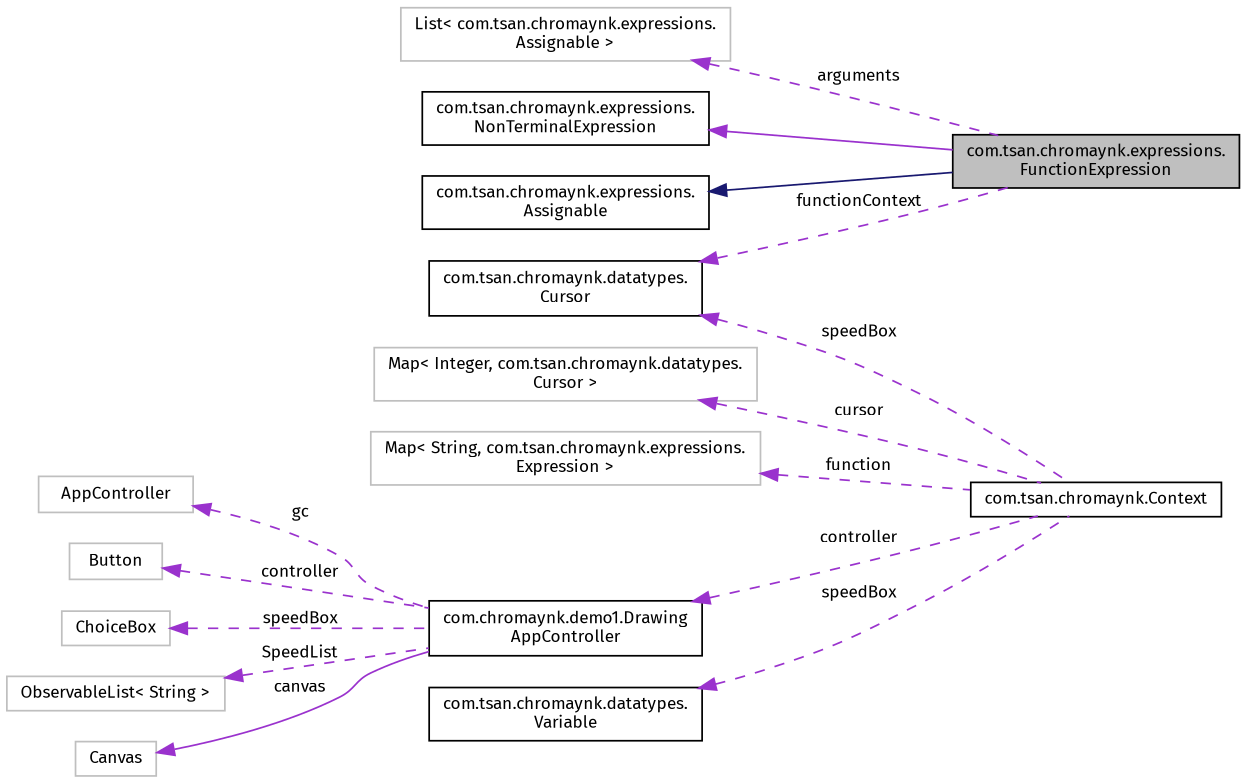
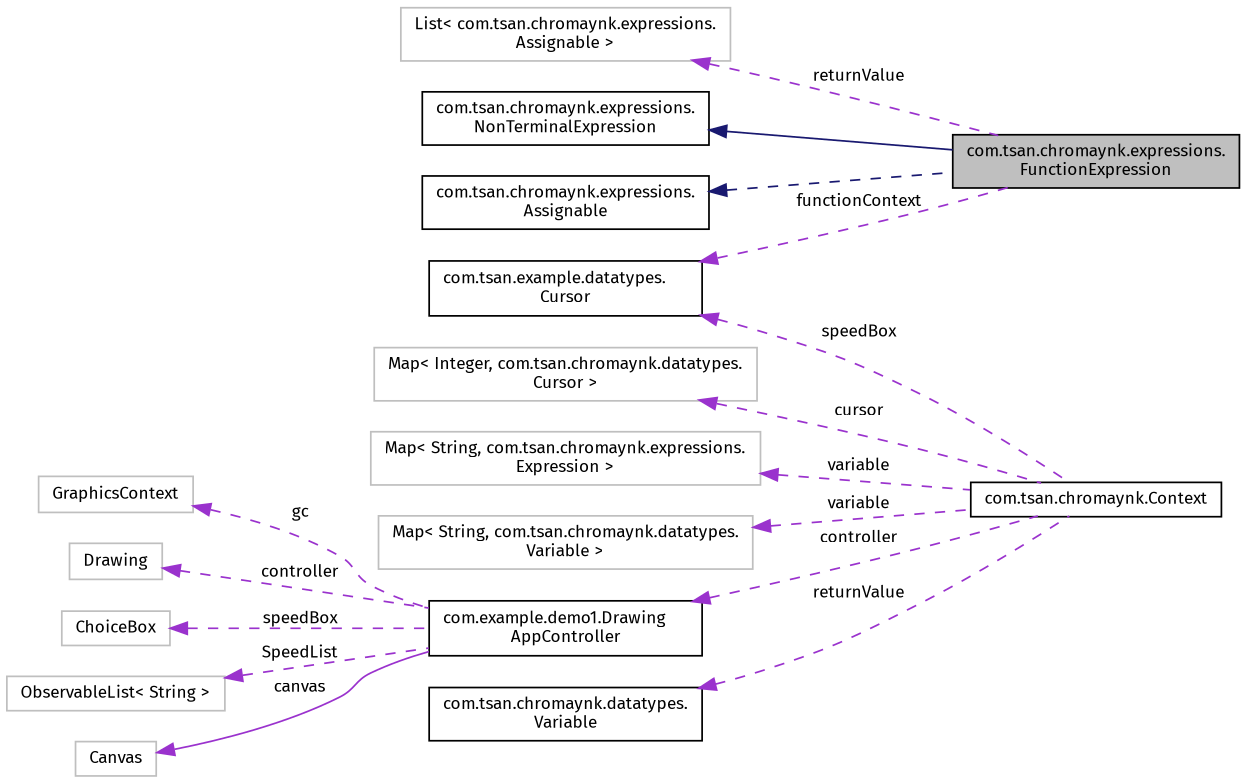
edge "com.tsan.chromaynk.expressions. FunctionExpression" -> "List< com.tsan.chromaynk.expressions. Assignable >": label " arguments" -> " returnValue"
edge "com.tsan.chromaynk.expressions. FunctionExpression" -> "com.tsan.chromaynk.expressions. NonTerminalExpression": color darkorchid3 -> midnightblue
edge "com.tsan.chromaynk.expressions. FunctionExpression" -> "com.tsan.chromaynk.expressions. Assignable": style solid -> dashed
node "com.tsan.chromaynk.datatypes. Cursor": label "com.tsan.chromaynk.datatypes. Cursor" -> "com.tsan.example.datatypes. Cursor"
edge "com.tsan.chromaynk.Context" -> "Map< String, com.tsan.chromaynk.expressions. Expression >": label " function" -> " variable"
node "AppController": label "AppController" -> "GraphicsContext"
node "Map< String, com.tsan.chromaynk.datatypes. Variable >": added
node "Button": label "Button" -> "Drawing"
edge "com.tsan.chromaynk.Context" -> "com.tsan.chromaynk.datatypes. Variable": label " speedBox" -> " returnValue"
node "com.chromaynk.demo1.Drawing AppController": label "com.chromaynk.demo1.Drawing AppController" -> "com.example.demo1.Drawing AppController"
